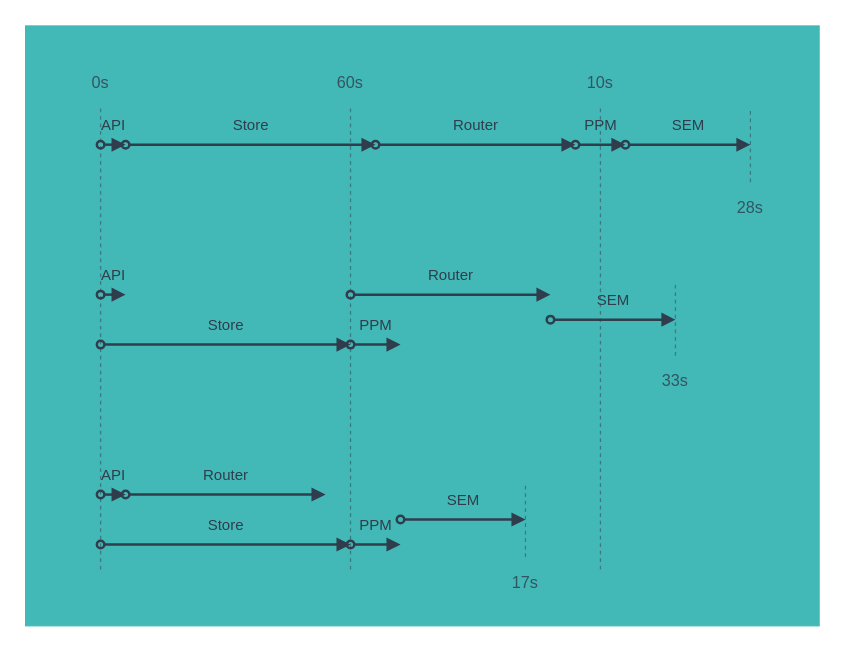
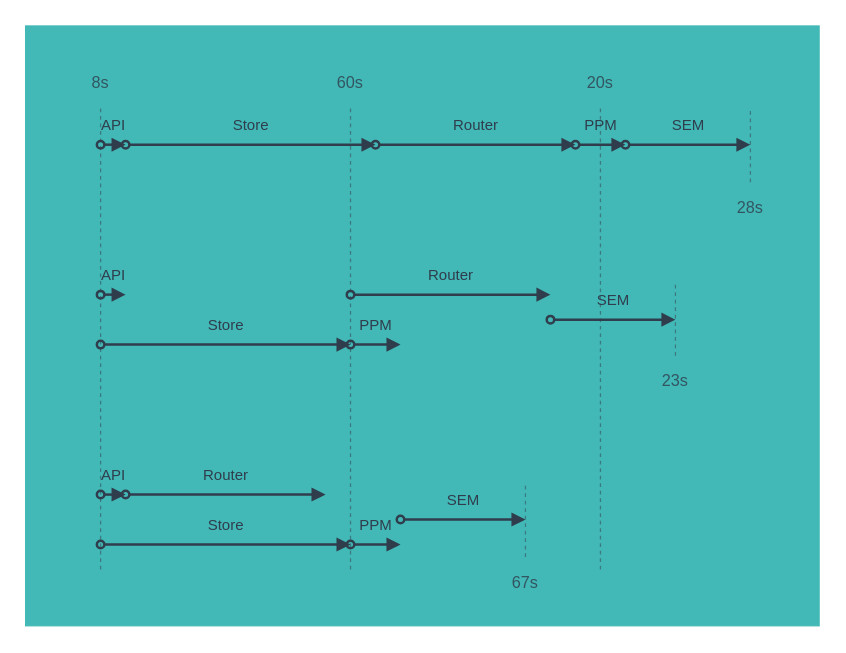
node "0s": label "0s" -> "8s"
node "10s": label "10s" -> "20s"
node "33s": label "33s" -> "23s"
node "17s": label "17s" -> "67s"
